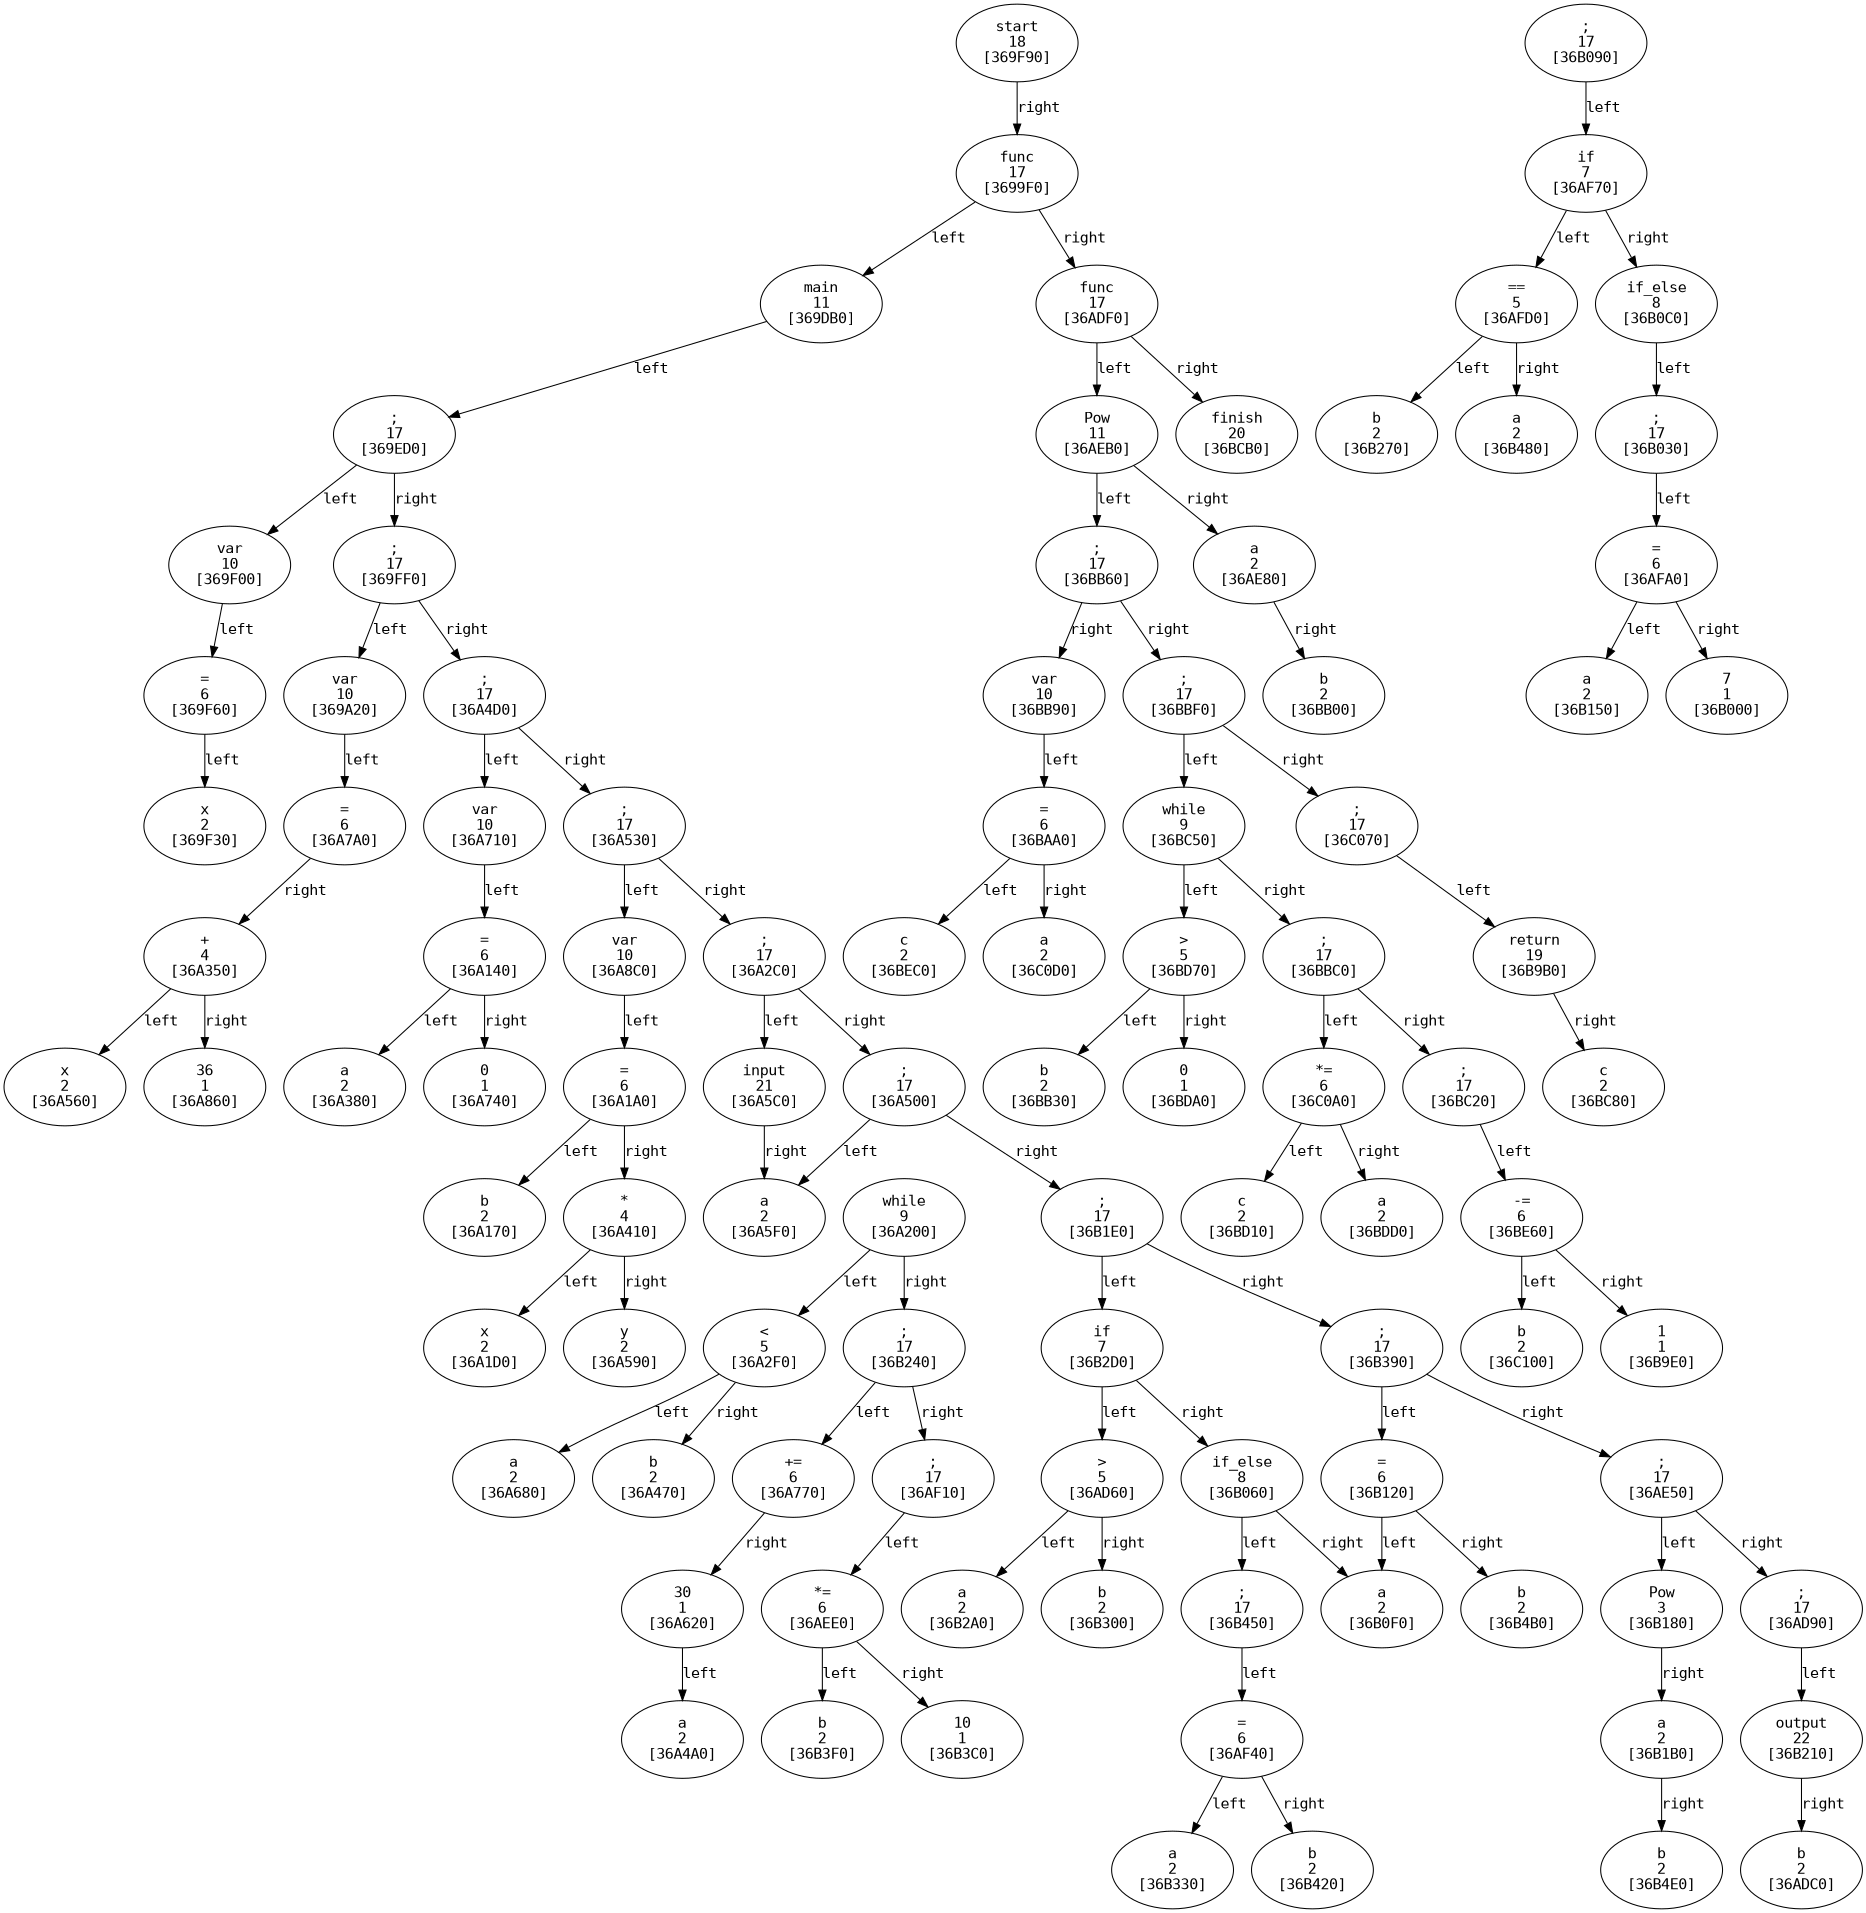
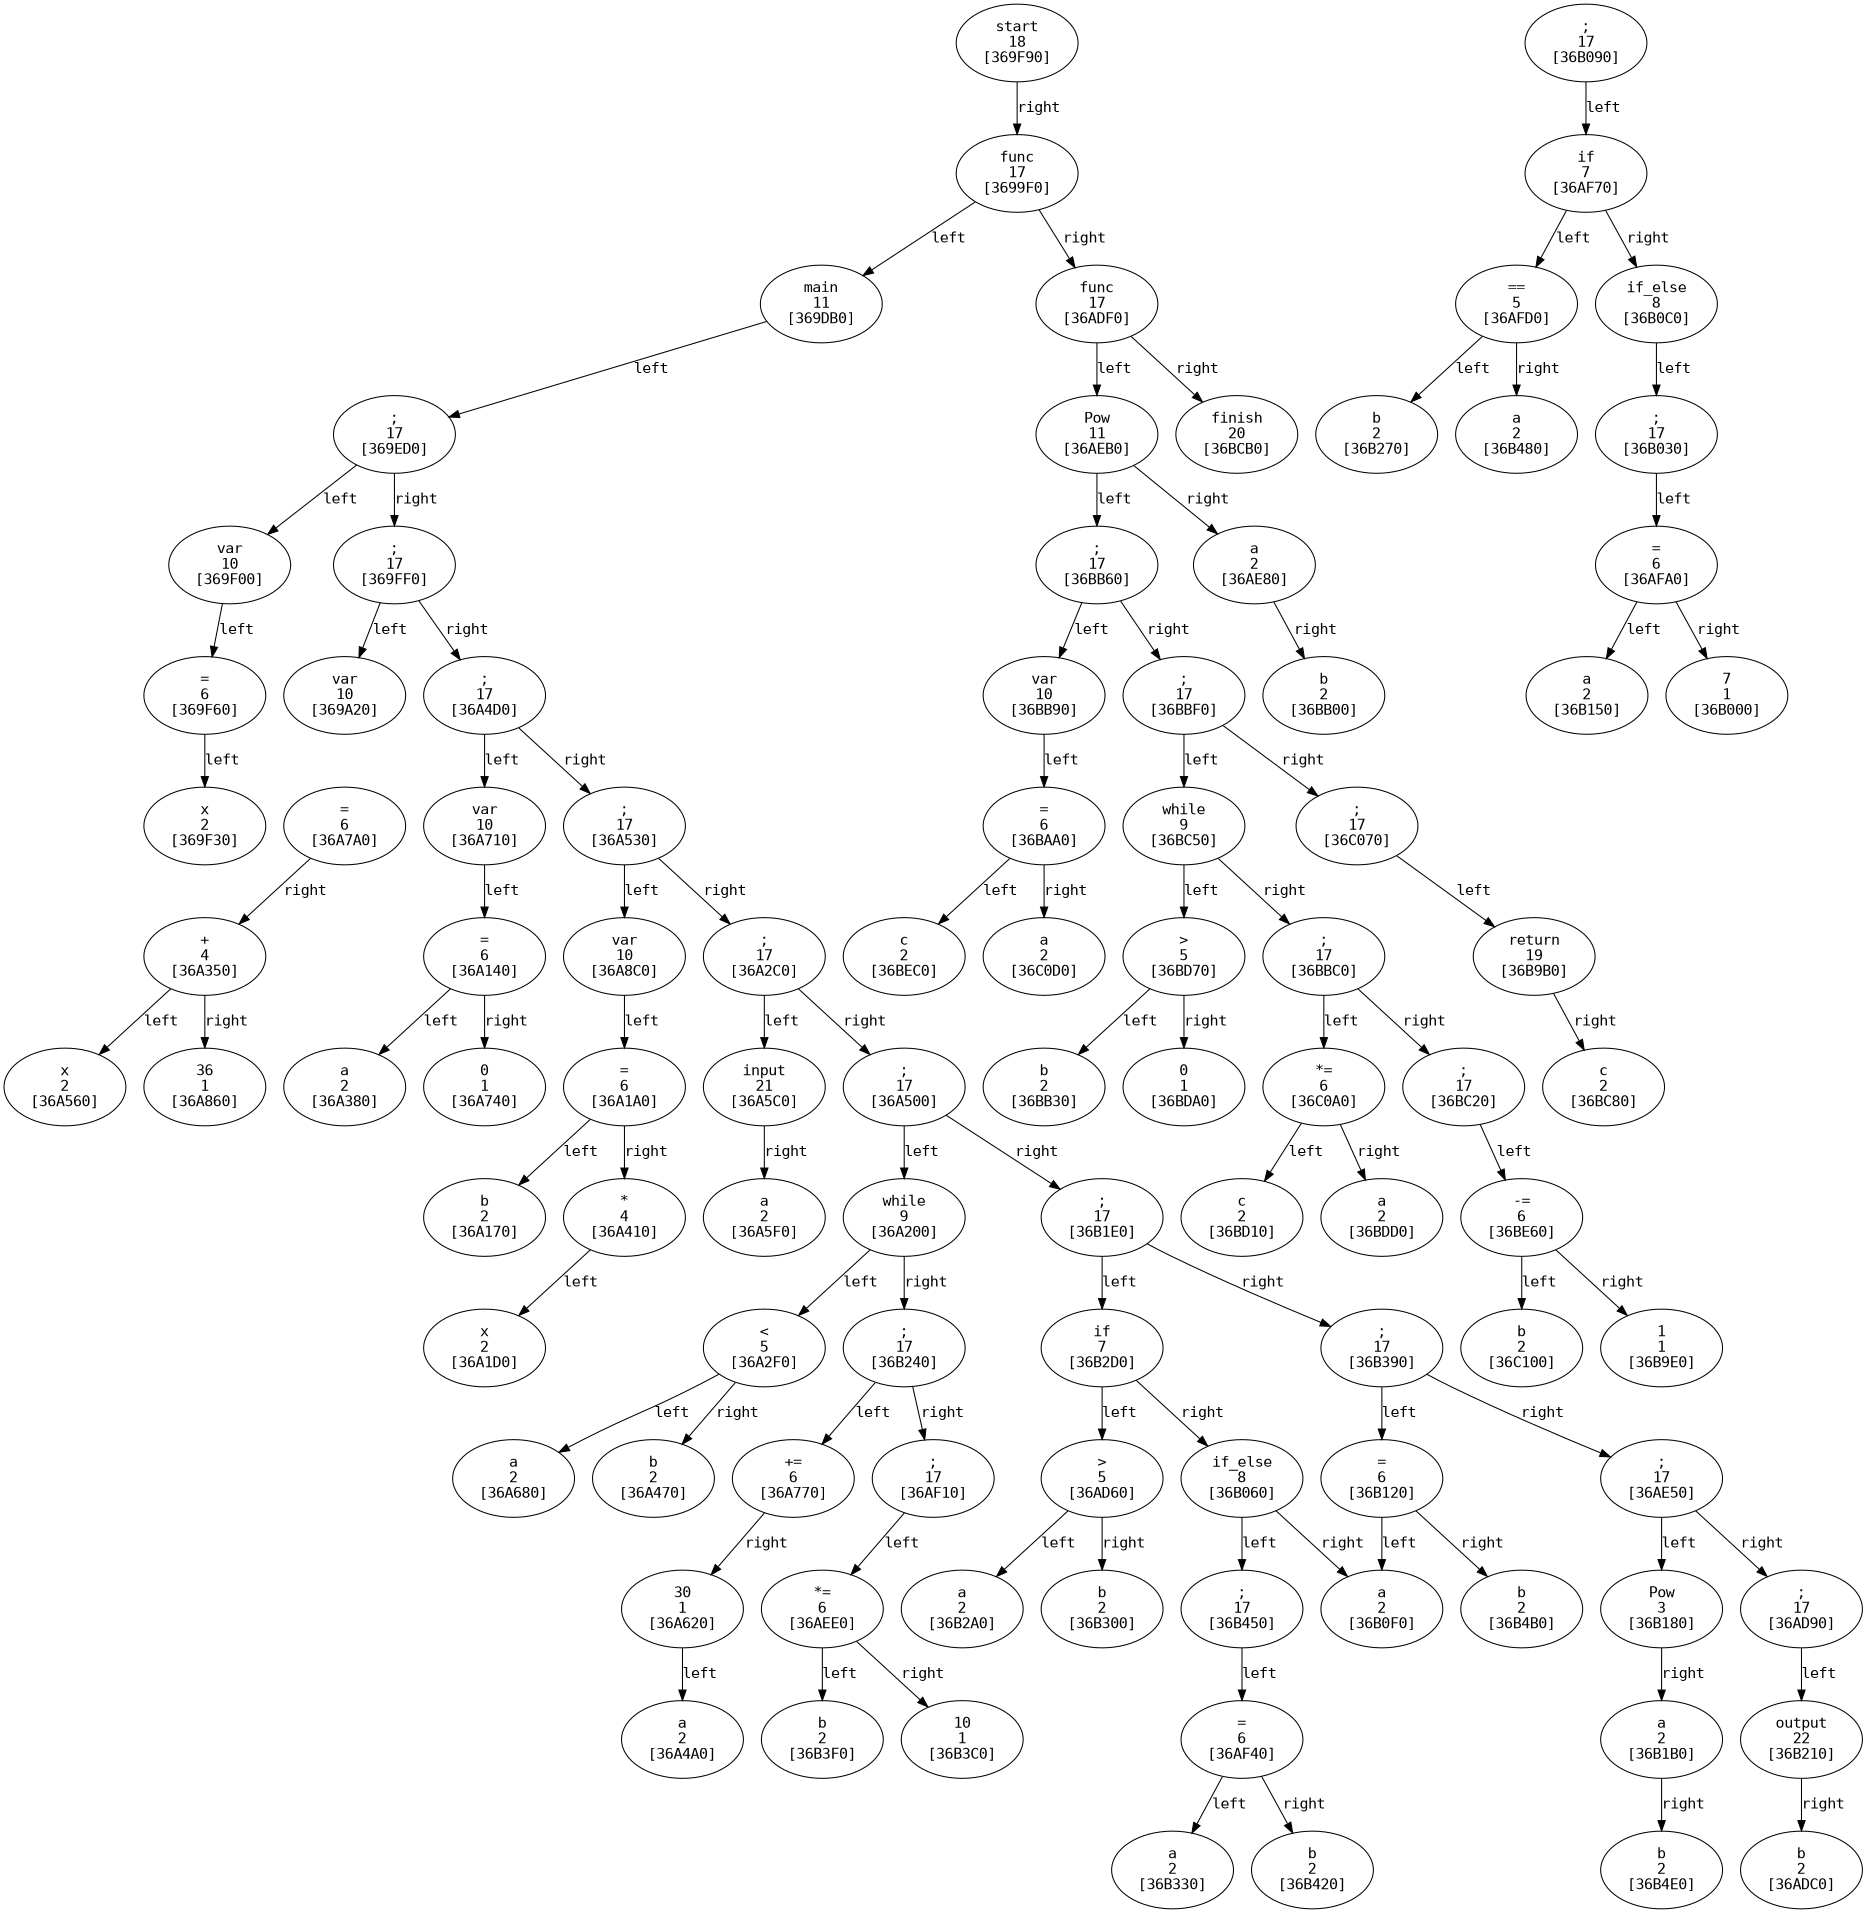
edge "; 17 [36BB60]" -> "var 10 [36BB90]": label "right" -> "left"
edge "var 10 [369A20]" -> "= 6 [36A7A0]": removed, label "left"
edge "; 17 [36A500]" -> "a 2 [36A5F0]": now "; 17 [36A500]" -> "while 9 [36A200]"
node "y 2 [36A590]": removed
